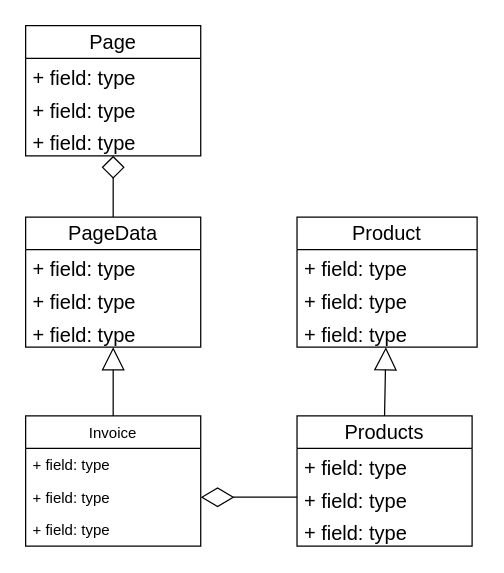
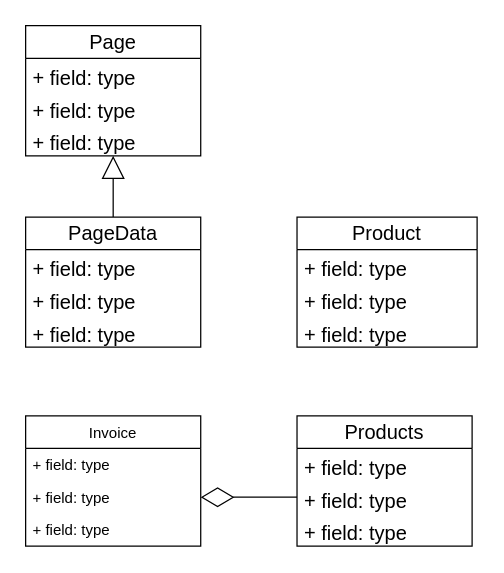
edge "PageData" -> "Page": arrowhead diamond -> block
edge "Invoice" -> "PageData": removed
edge "Products" -> "Product": removed
